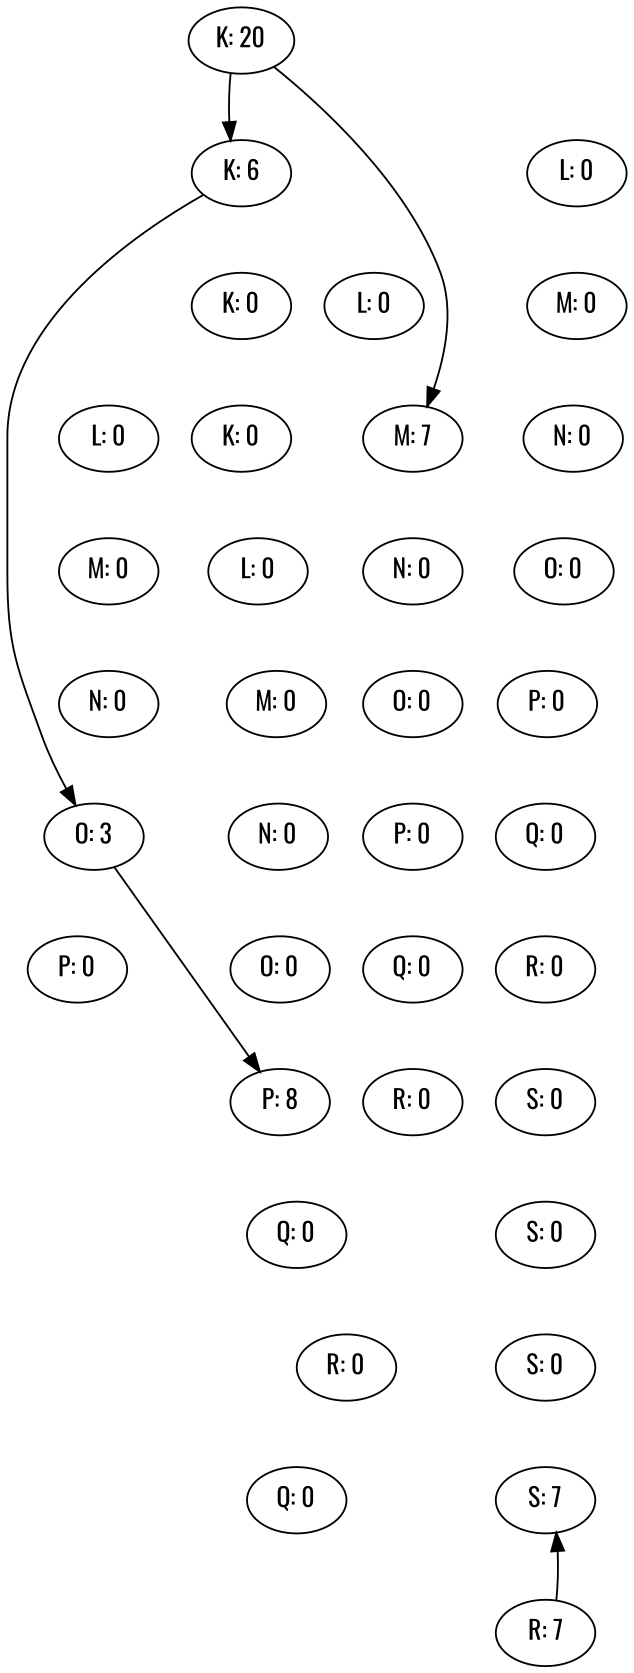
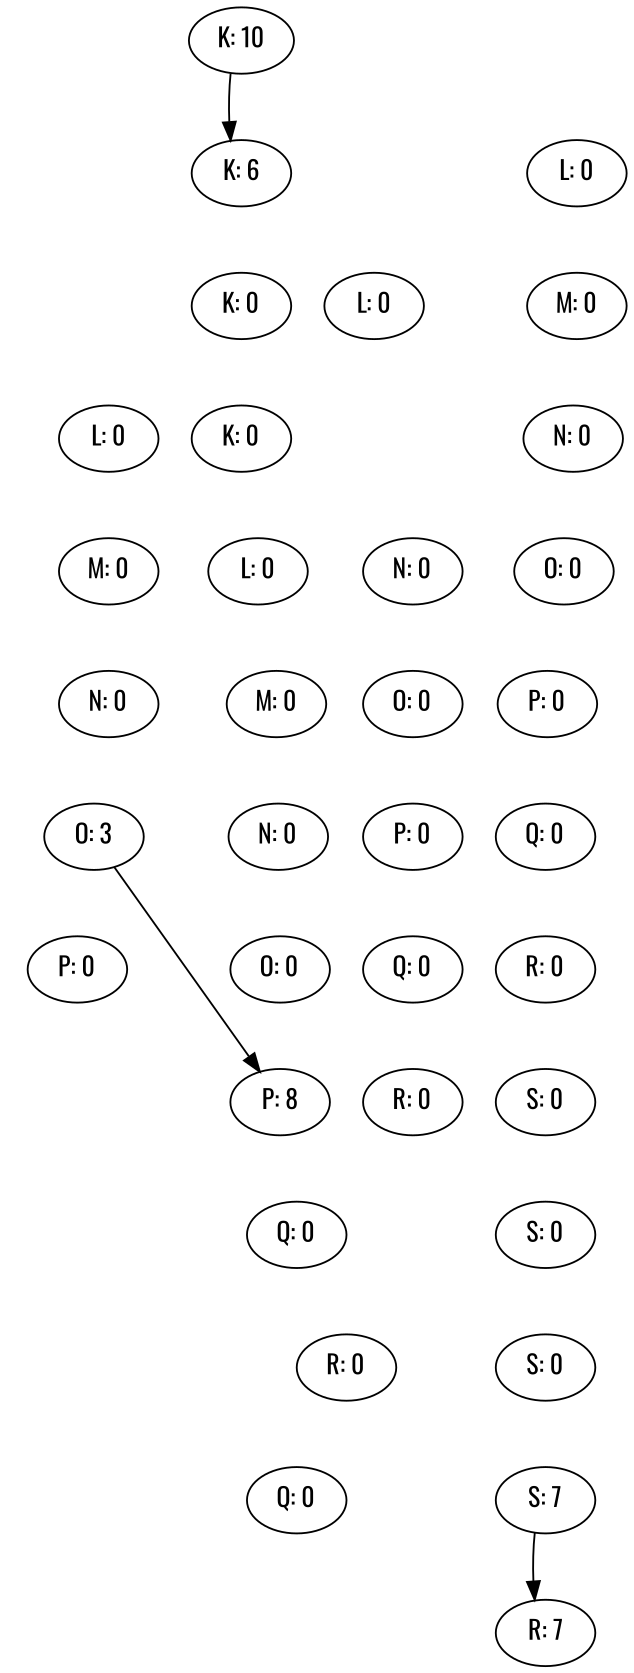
node "K: 20": label "K: 20" -> "K: 10"
node "M: 7": removed
edge "K: 6" -> "O: 3": removed
edge "R: 7" -> "S: 7": reversed
